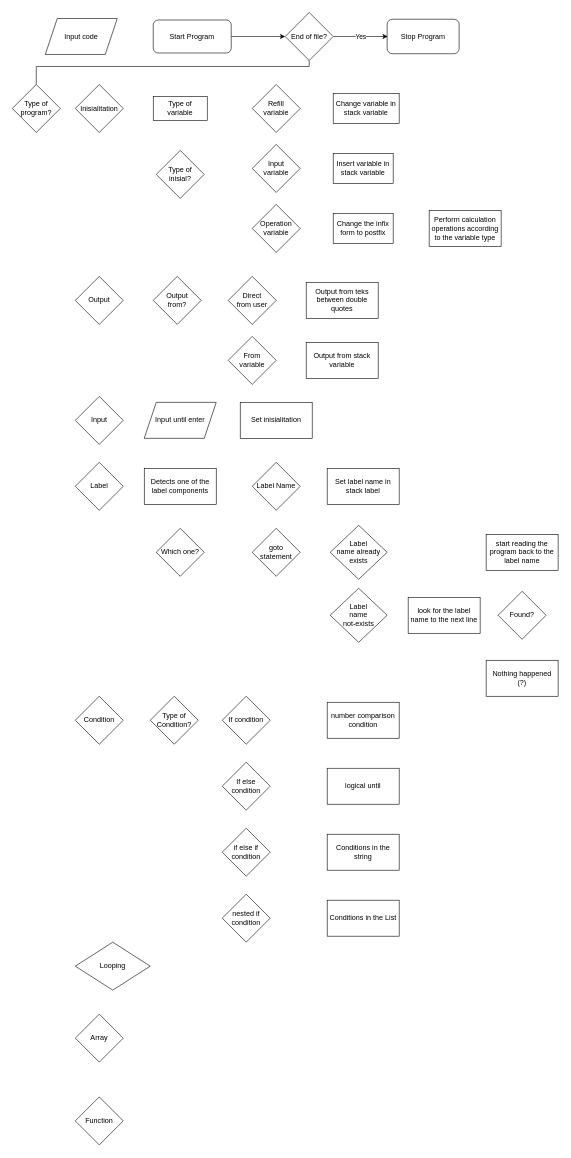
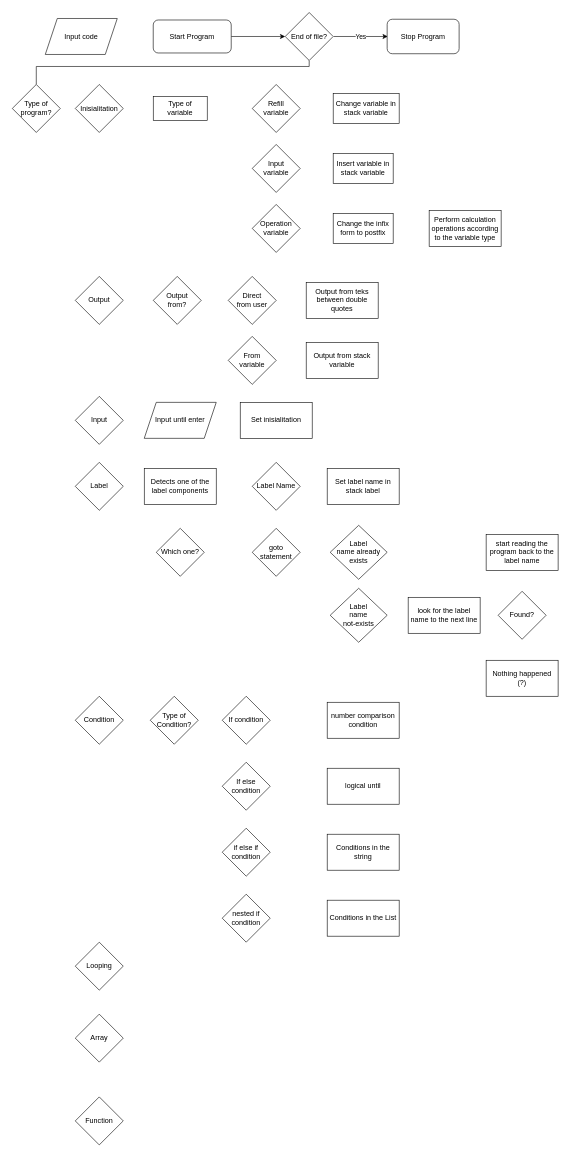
node "Type of inisial?": removed
node "Looping": size 75x48 -> 48x48
